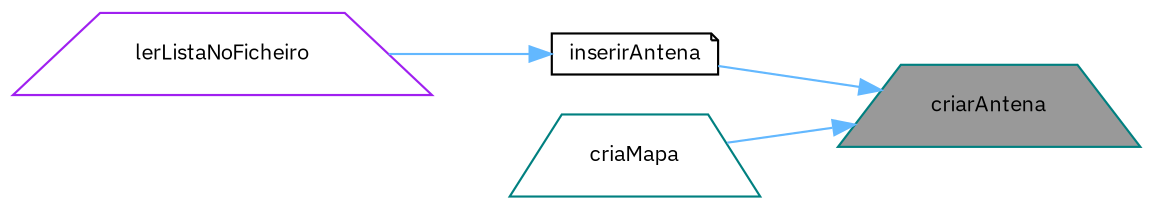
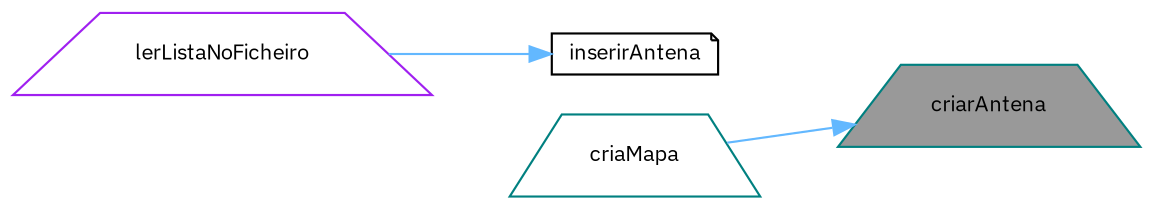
edge "inserirAntena" -> "criarAntena": removed
